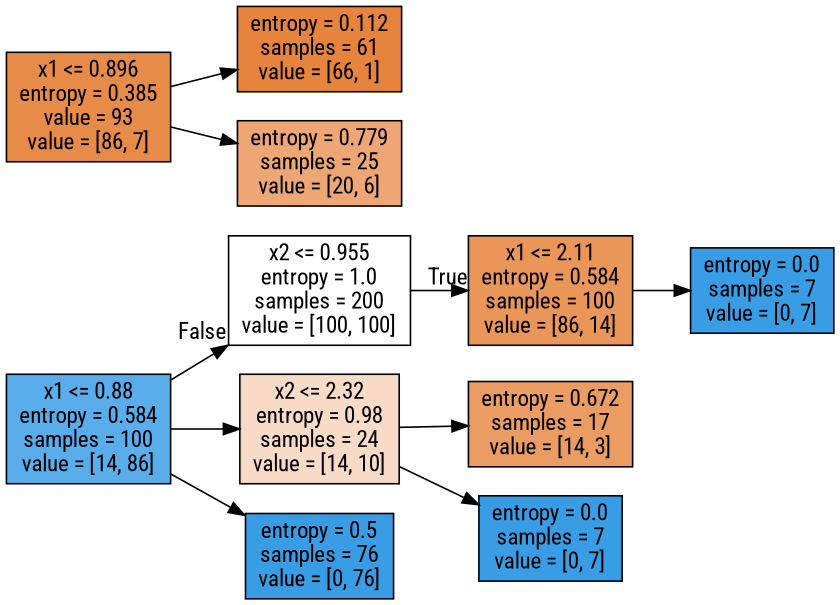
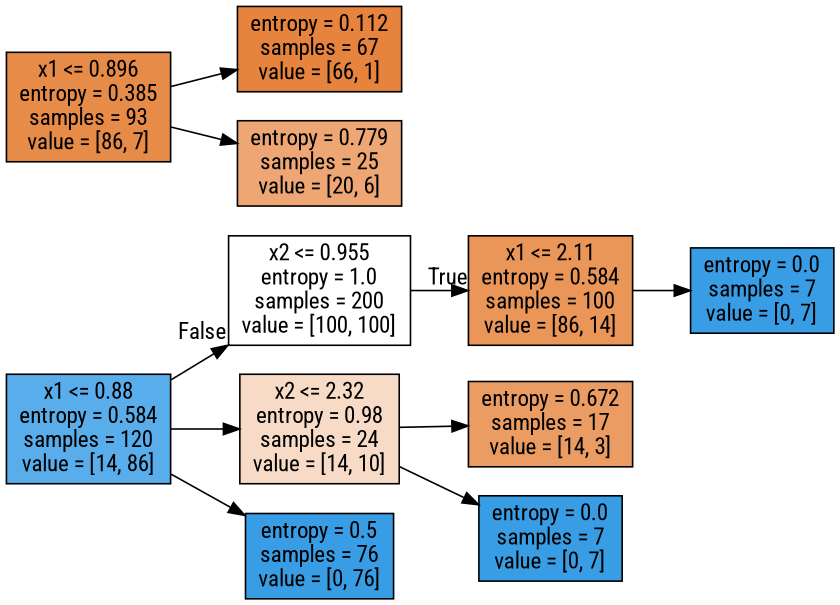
node "entropy = 0.112 samples = 61 value = [66, 1]": label "entropy = 0.112 samples = 61 value = [66, 1]" -> "entropy = 0.112 samples = 67 value = [66, 1]"
node "x1 <= 0.896 entropy = 0.385 value = 93 value = [86, 7]": label "x1 <= 0.896 entropy = 0.385 value = 93 value = [86, 7]" -> "x1 <= 0.896 entropy = 0.385 samples = 93 value = [86, 7]"
node "x1 <= 0.88 entropy = 0.584 samples = 100 value = [14, 86]": label "x1 <= 0.88 entropy = 0.584 samples = 100 value = [14, 86]" -> "x1 <= 0.88 entropy = 0.584 samples = 120 value = [14, 86]"
